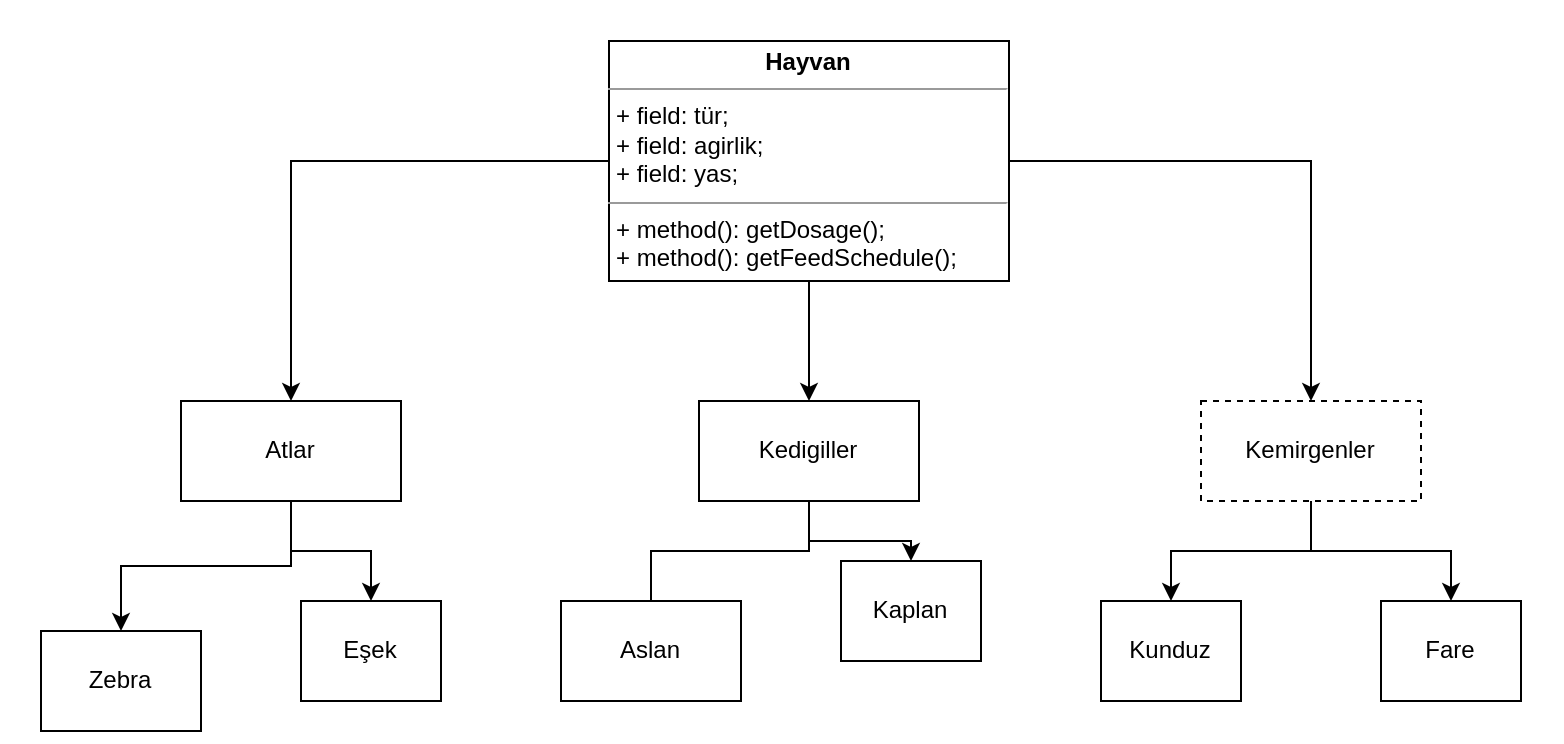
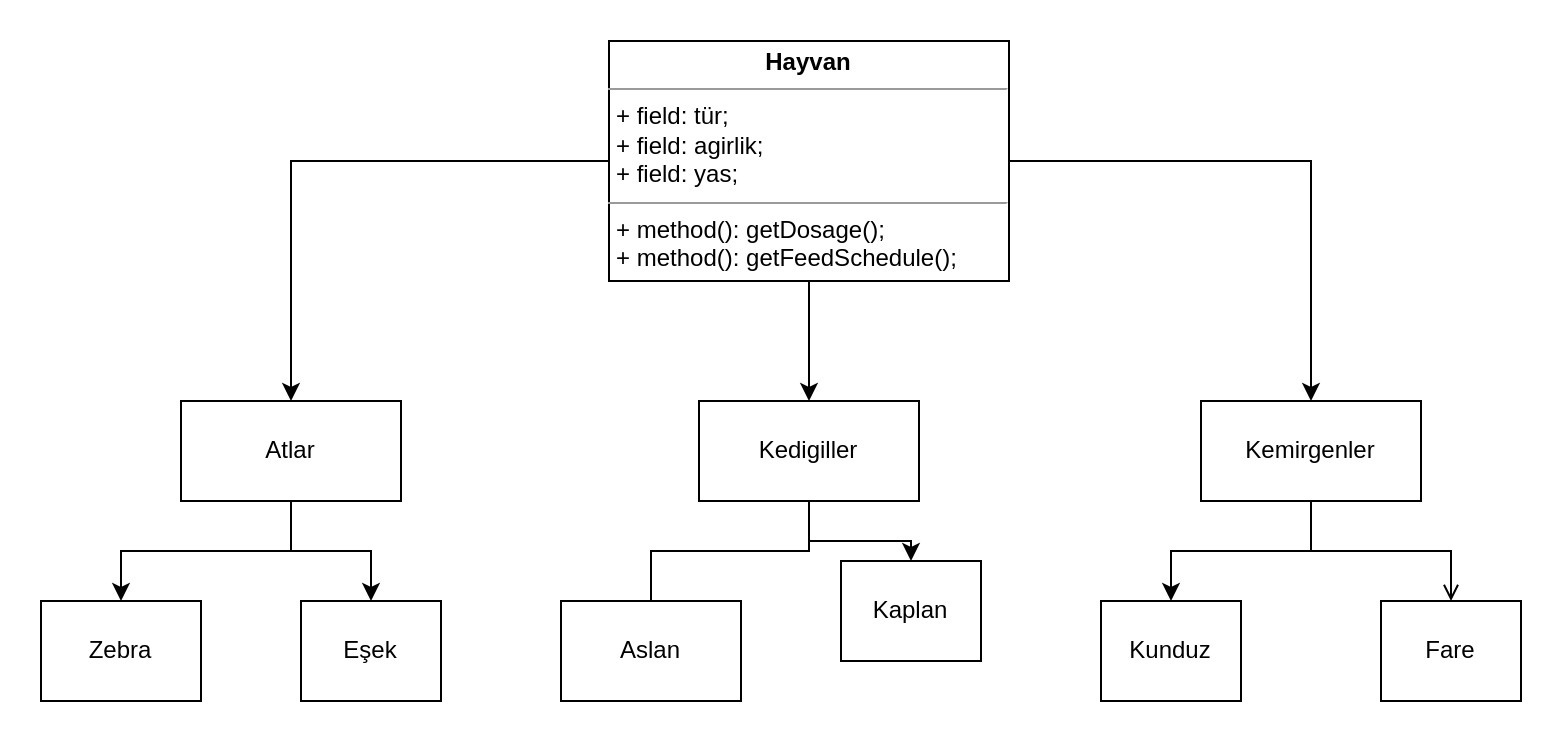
node "Kemirgenler": style dashed -> solid
edge "Kemirgenler" -> "Fare": arrowhead classic -> open
node "Zebra": moved (121, 681) -> (121, 651)
